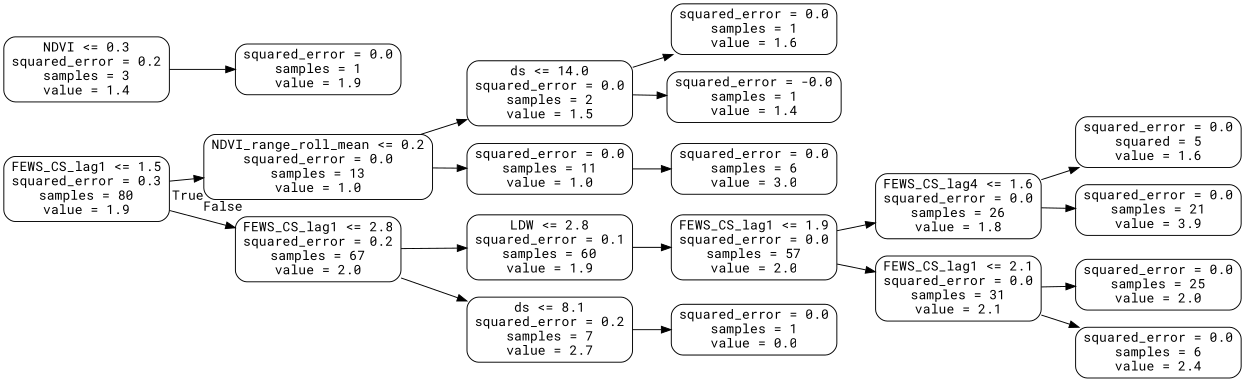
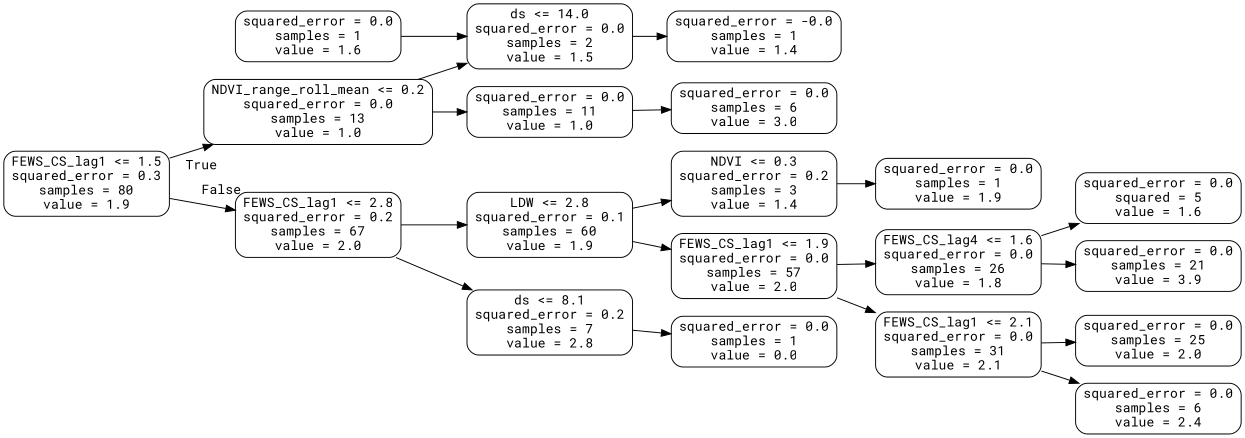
edge "ds <= 14.0 squared_error = 0.0 samples = 2 value = 1.5" -> "squared_error = 0.0 samples = 1 value = 1.6": reversed
edge "LDW <= 2.8 squared_error = 0.1 samples = 60 value = 1.9" -> "NDVI <= 0.3 squared_error = 0.2 samples = 3 value = 1.4": added
node "ds <= 8.1 squared_error = 0.2 samples = 7 value = 2.7": label "ds <= 8.1 squared_error = 0.2 samples = 7 value = 2.7" -> "ds <= 8.1 squared_error = 0.2 samples = 7 value = 2.8"
